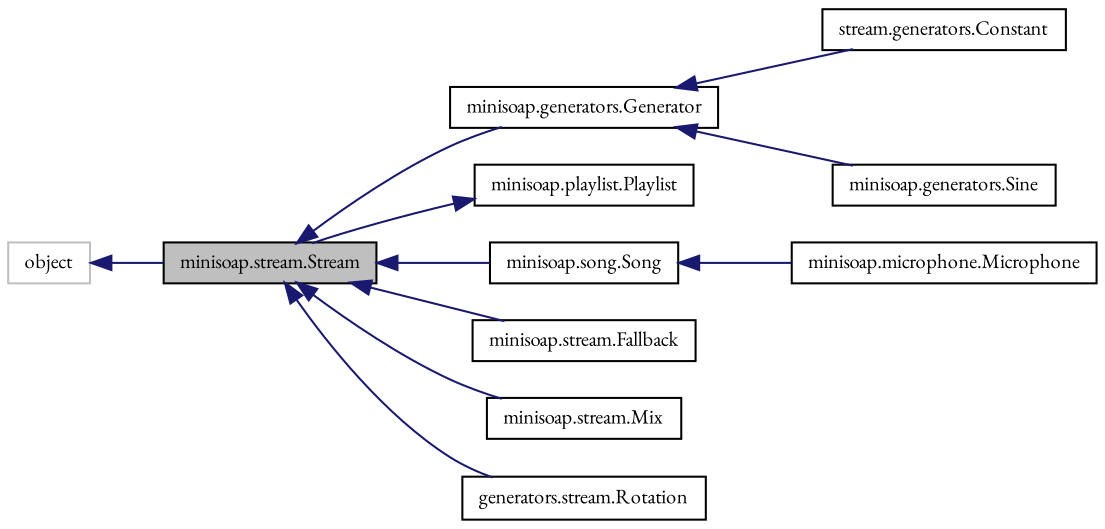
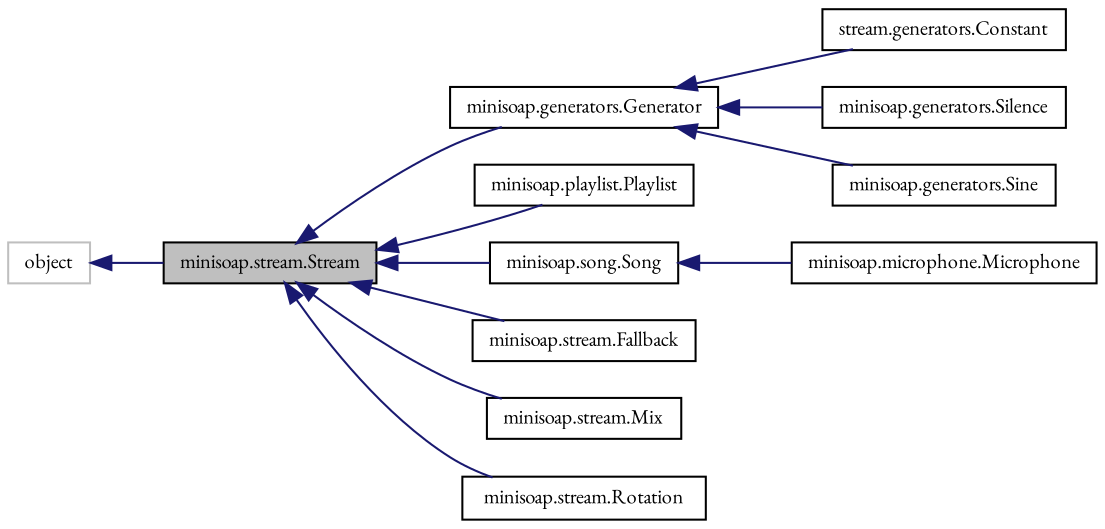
node "minisoap.generators.Silence": added
edge "minisoap.stream.Stream" -> "minisoap.playlist.Playlist": reversed
node "generators.stream.Rotation": label "generators.stream.Rotation" -> "minisoap.stream.Rotation"
